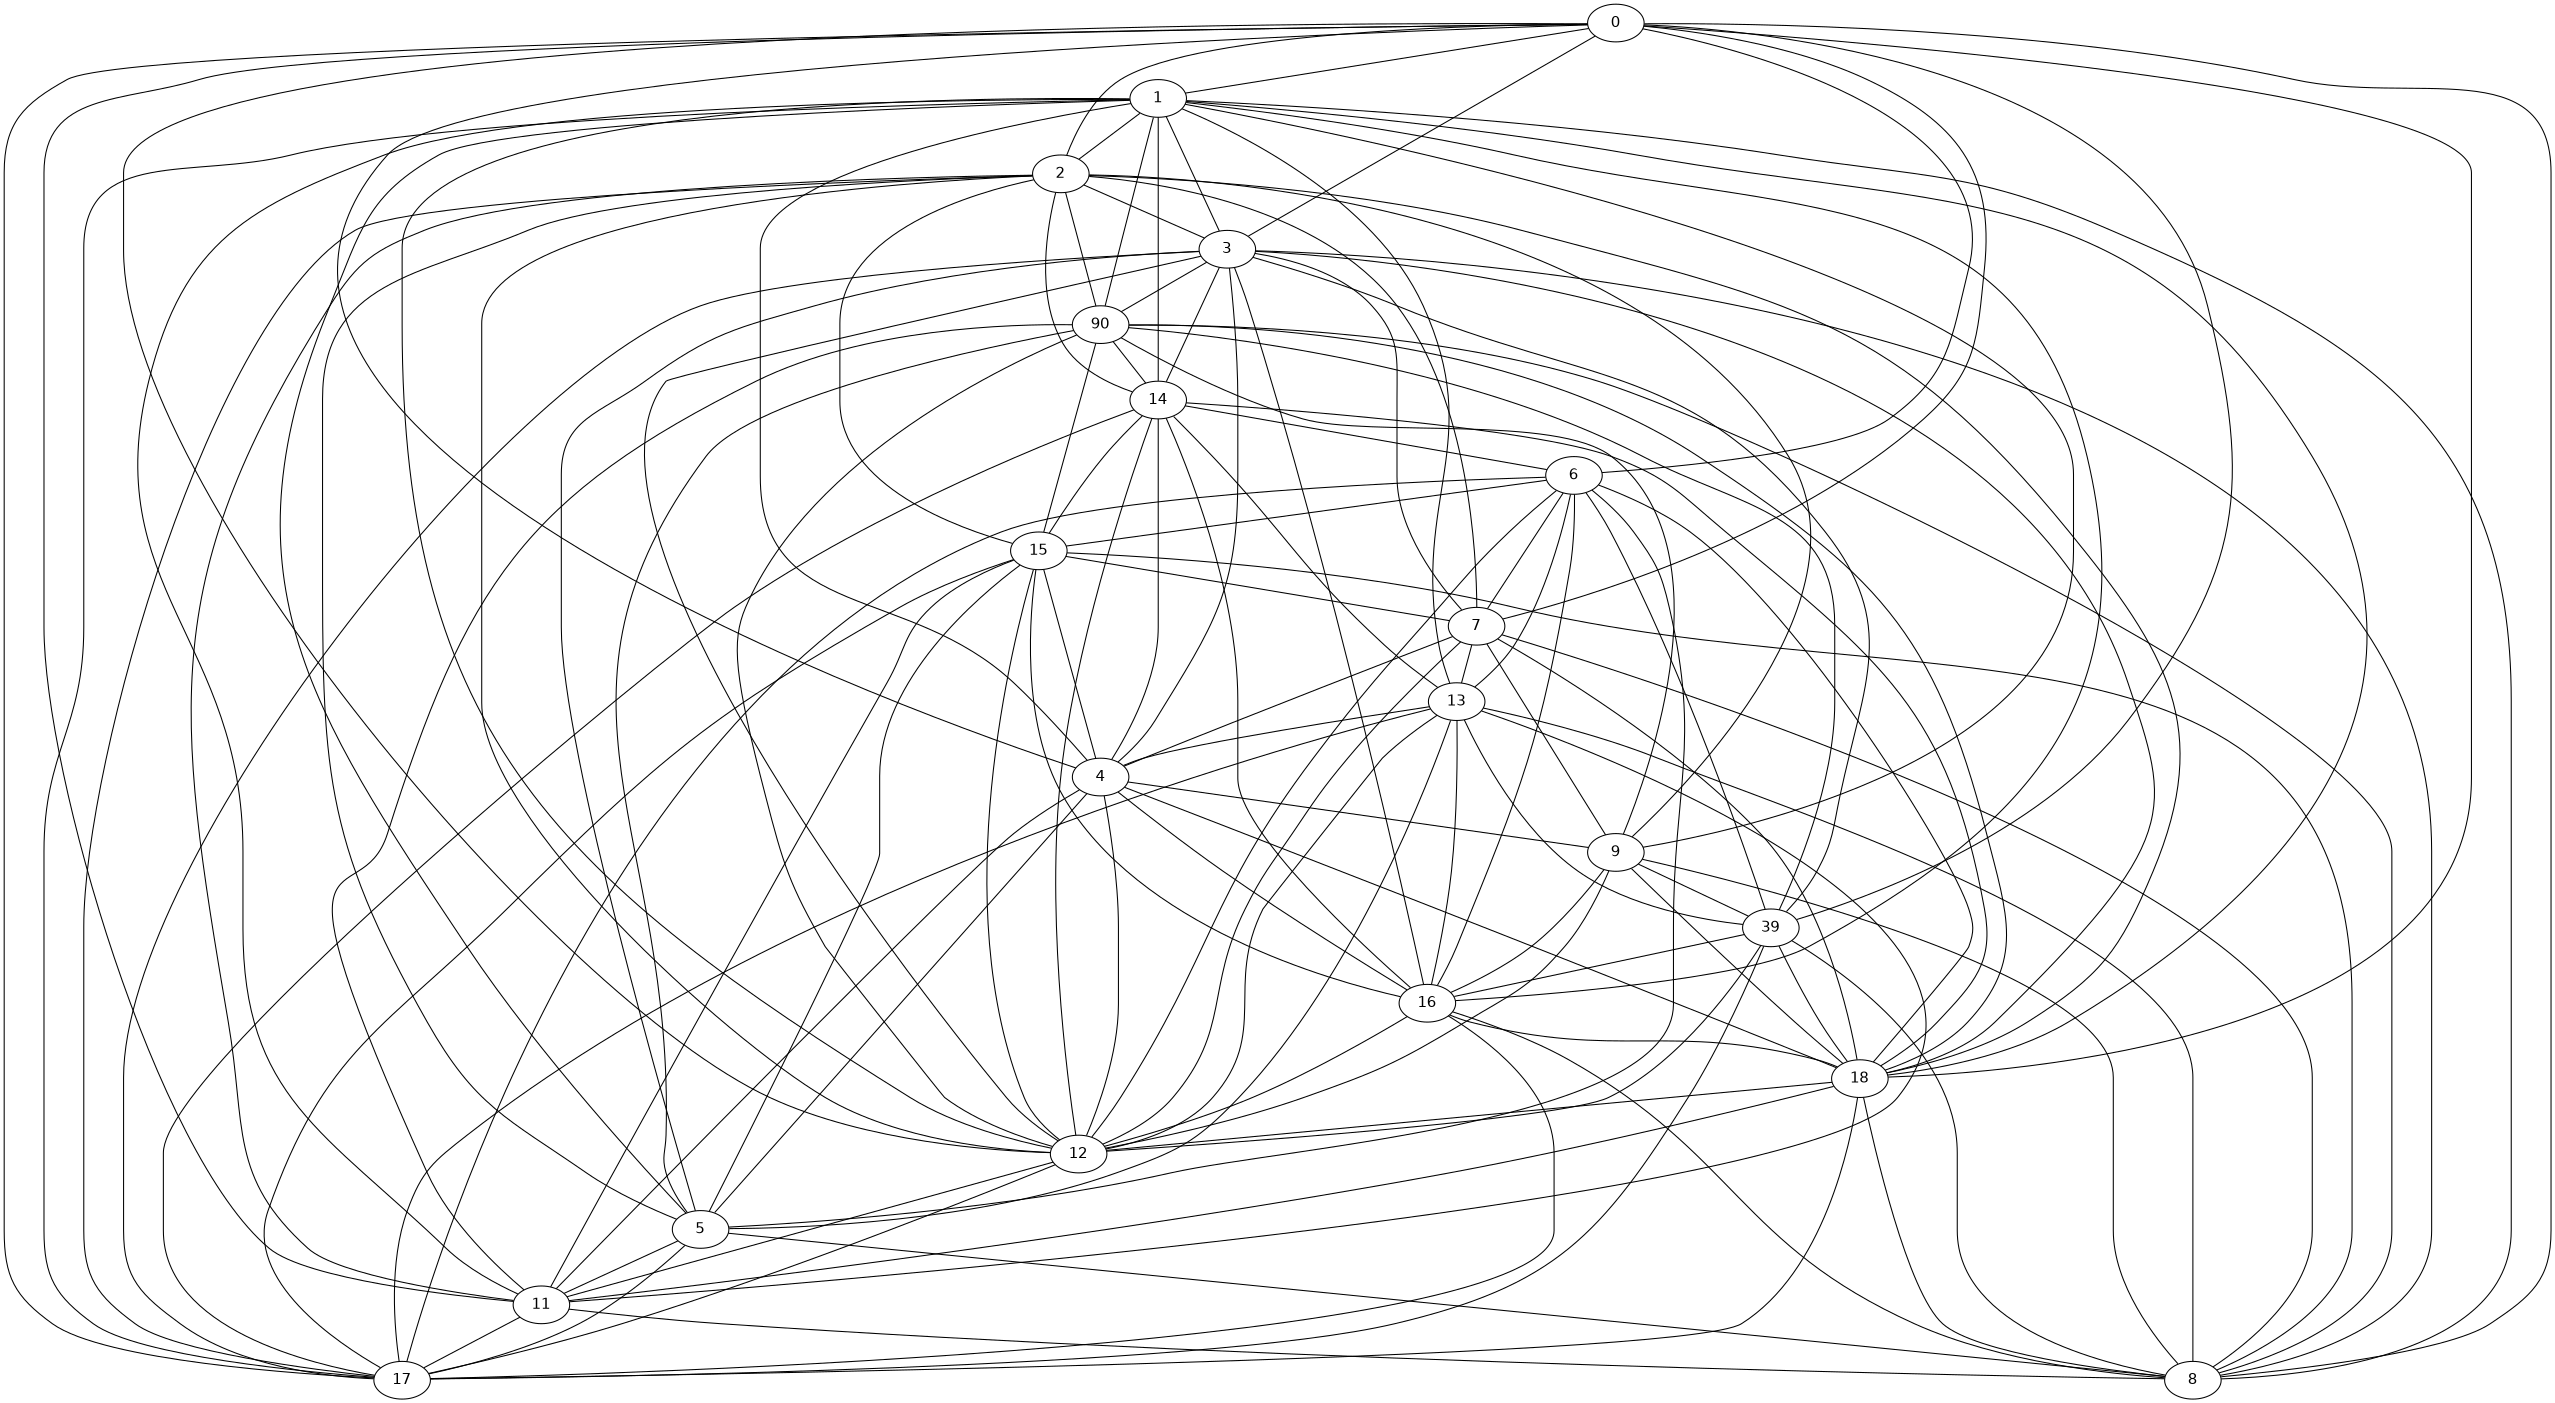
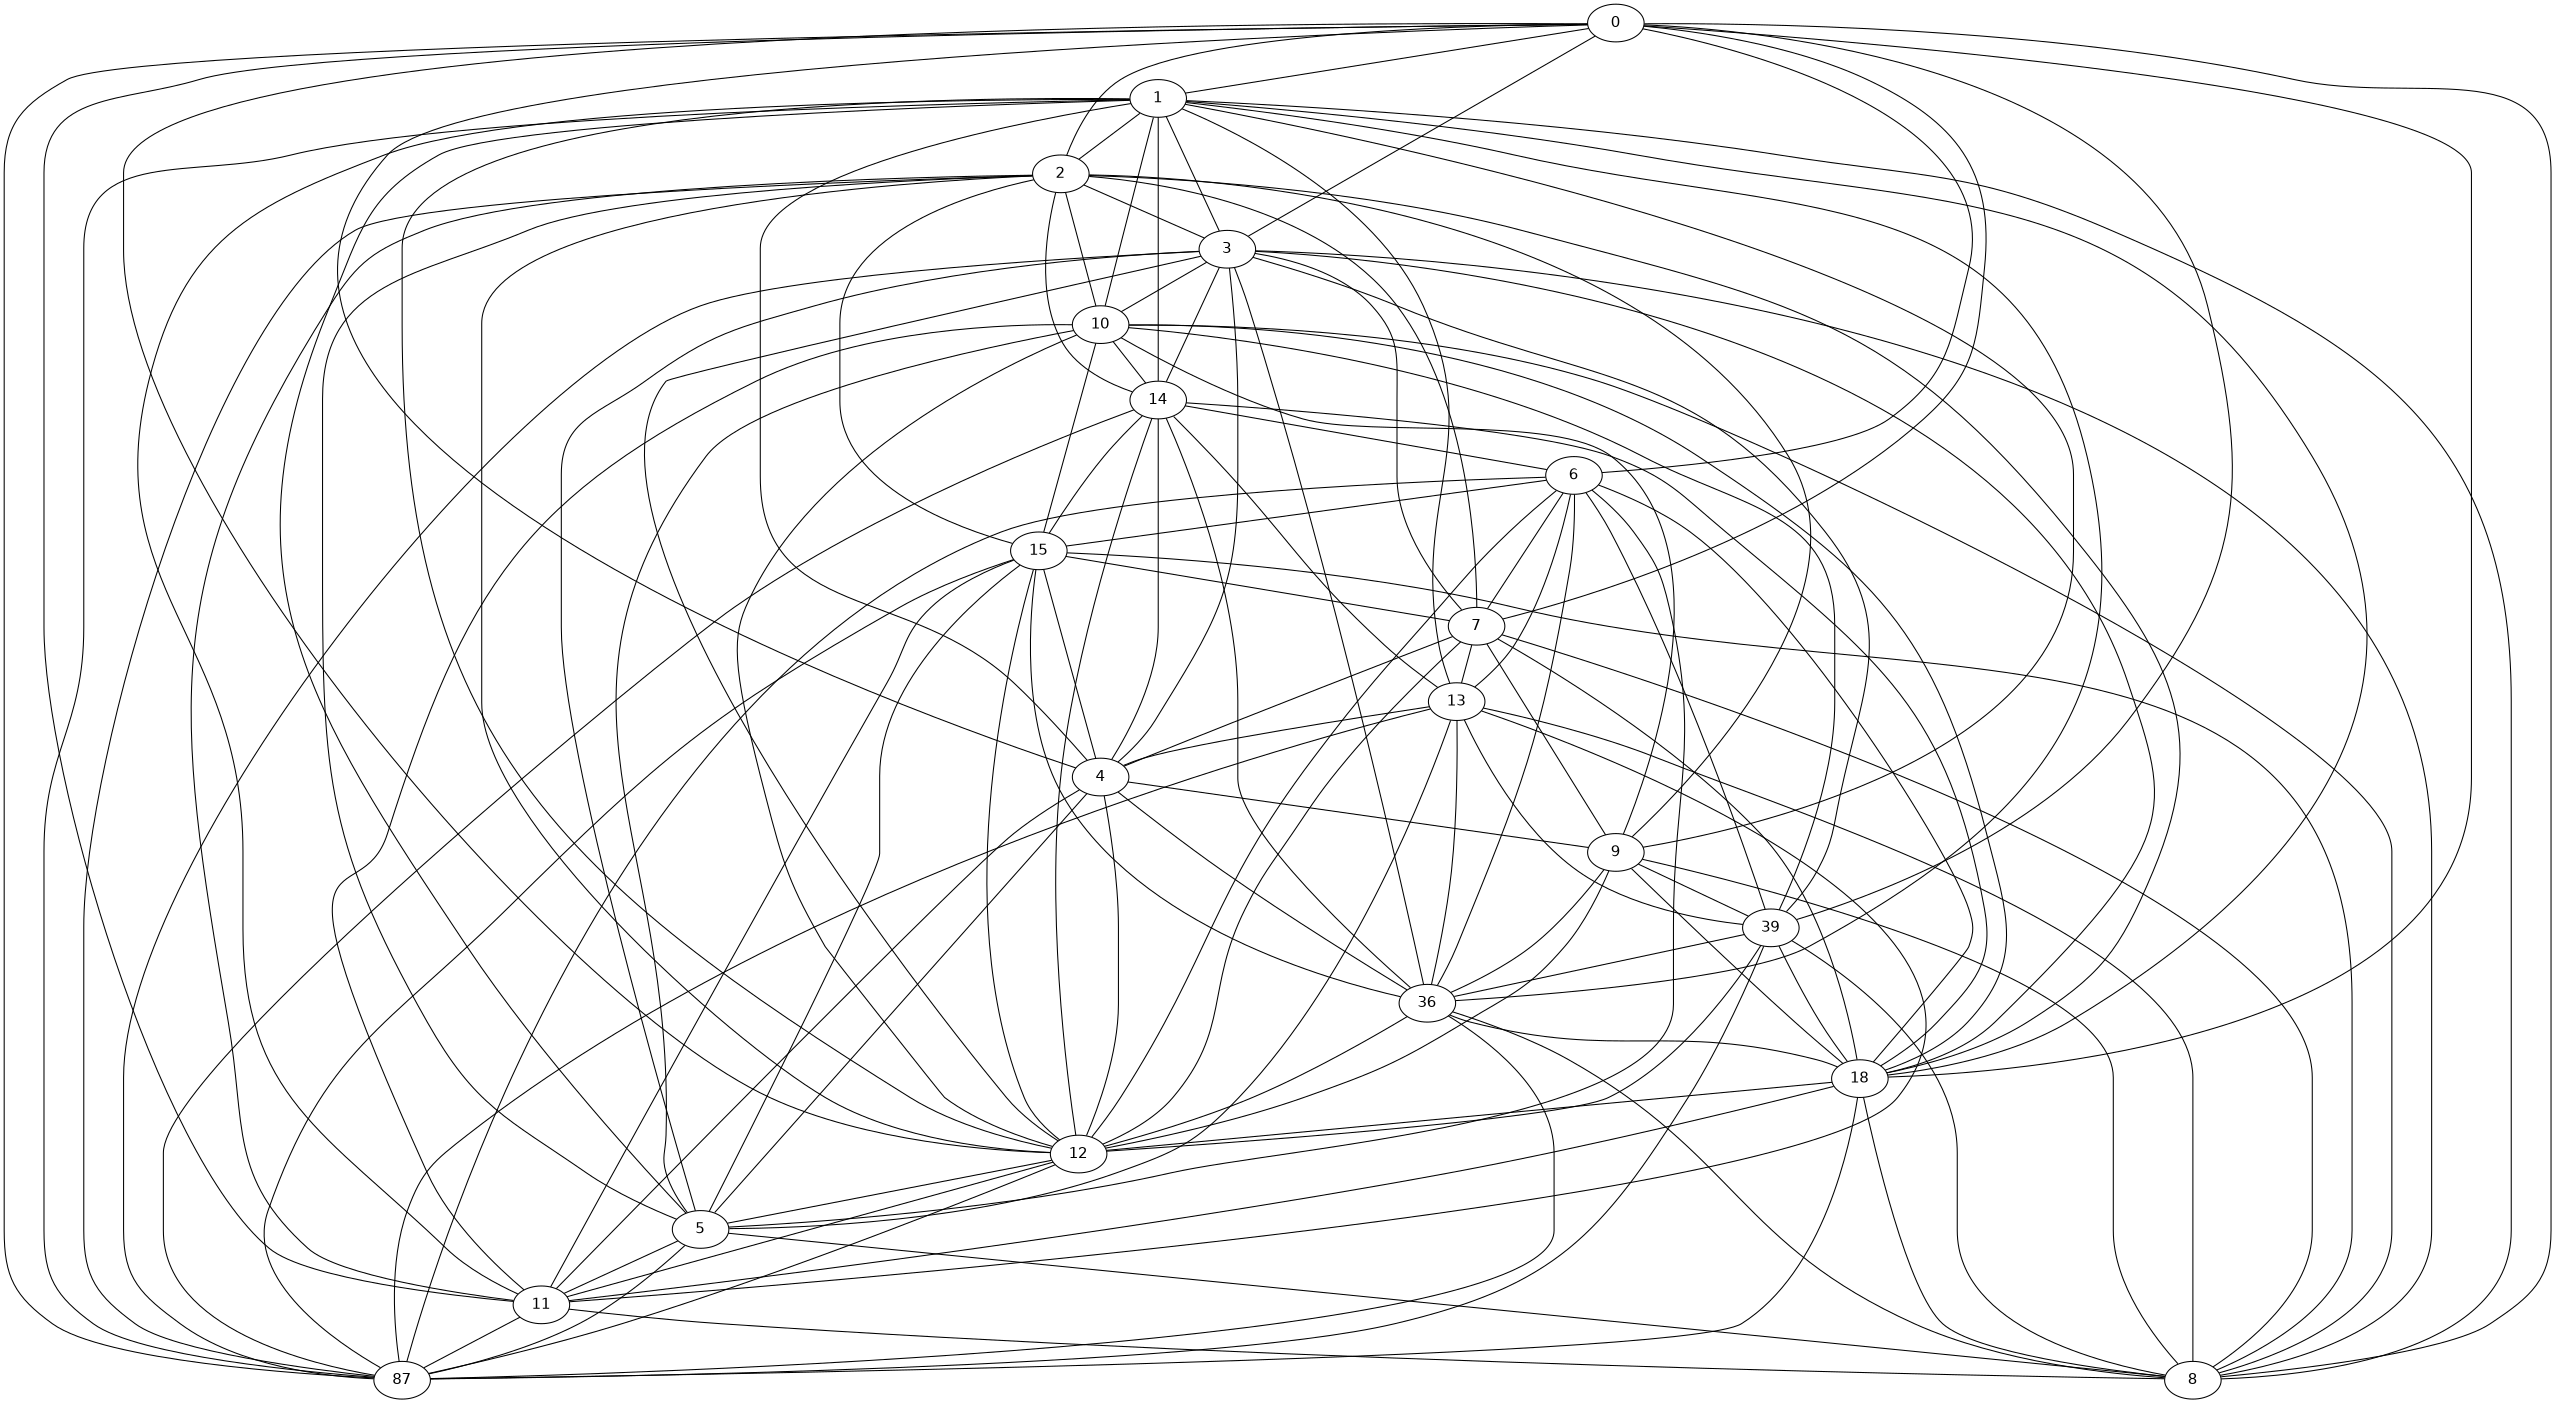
node "90": label "90" -> "10"
edge "4" -- "18": removed
edge "13" -- "12": now "5" -- "12"
node "16": label "16" -> "36"
node "17": label "17" -> "87"
